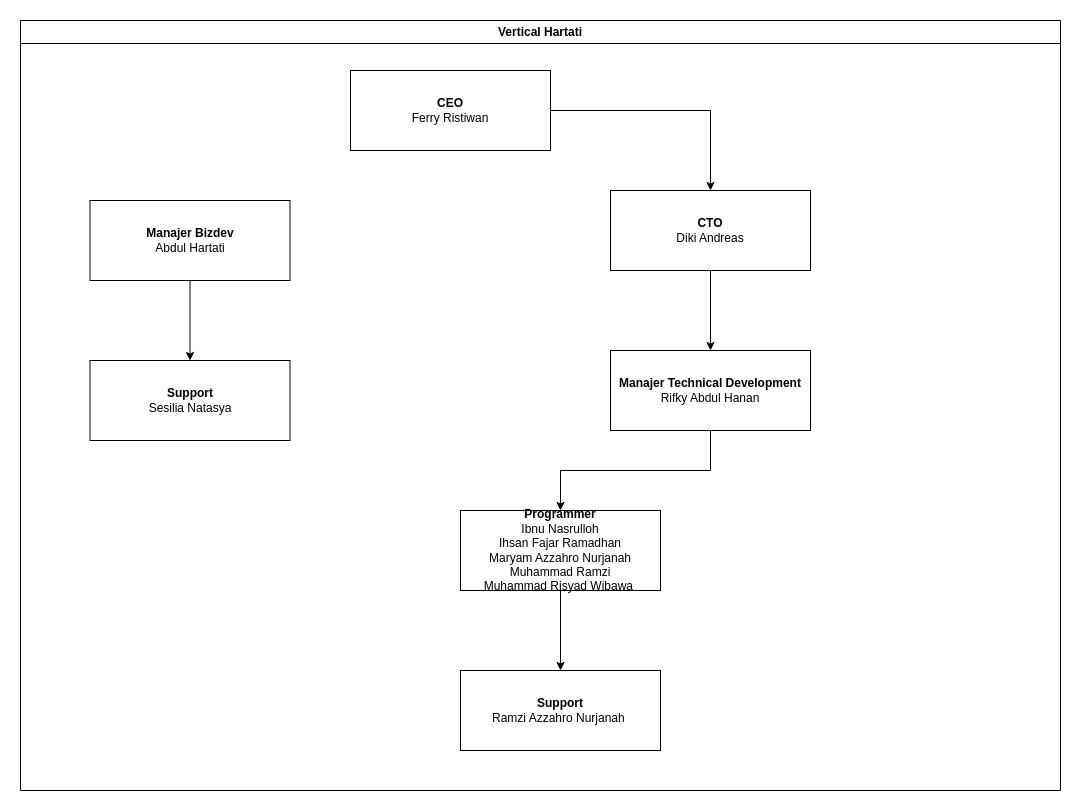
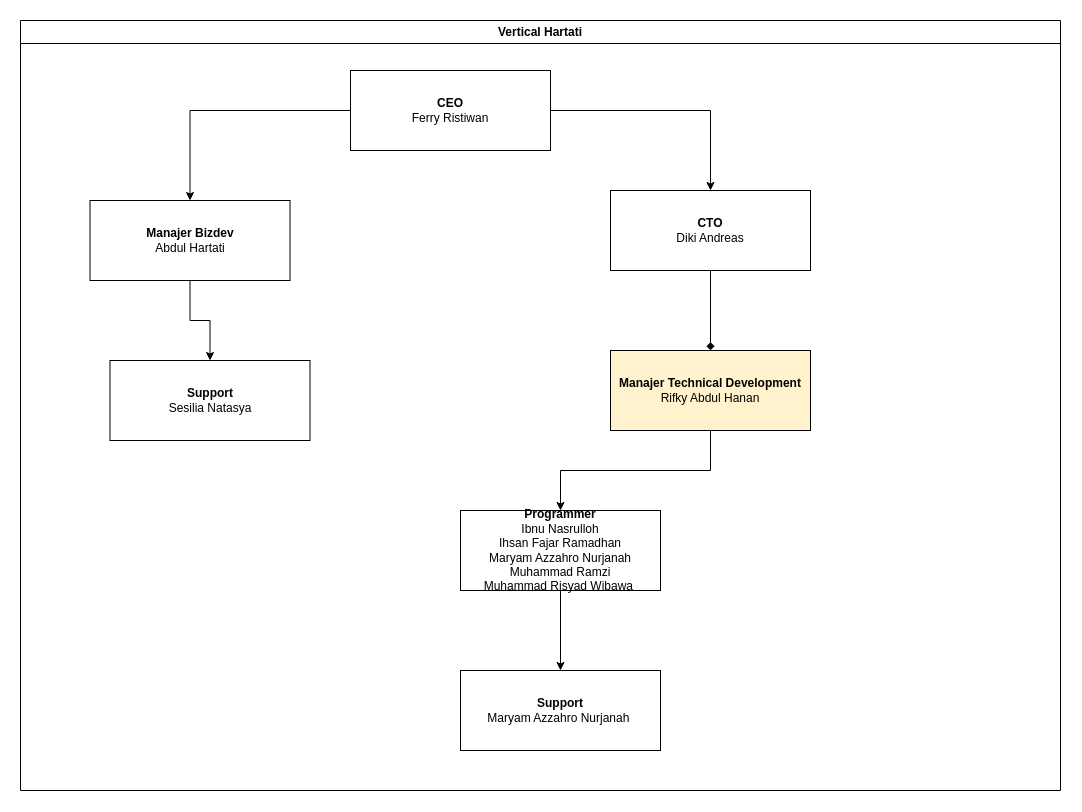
edge "CEO Ferry Ristiwan" -> "Manajer Bizdev Abdul Hartati": added
edge "CTO Diki Andreas" -> "Manajer Technical Development Rifky Abdul Hanan": arrowhead classic -> diamond
node "Manajer Technical Development Rifky Abdul Hanan": fillcolor #ffffff -> #fff2cc
node "Support Sesilia Natasya": moved (190, 401) -> (210, 401)
node "Support Ramzi Azzahro Nurjanah": label "Support Ramzi Azzahro Nurjanah" -> "Support Maryam Azzahro Nurjanah"
